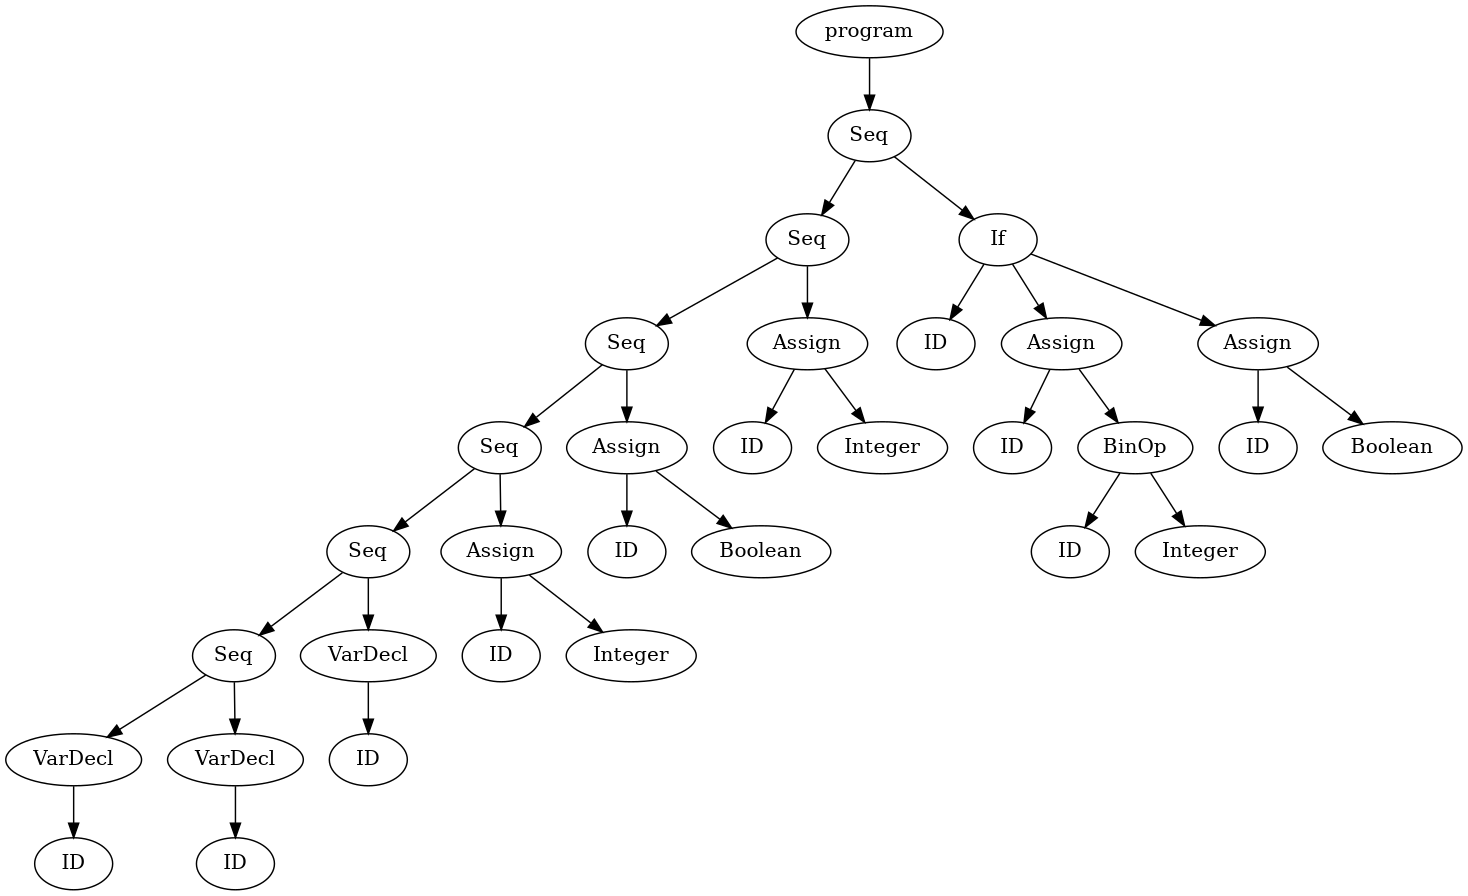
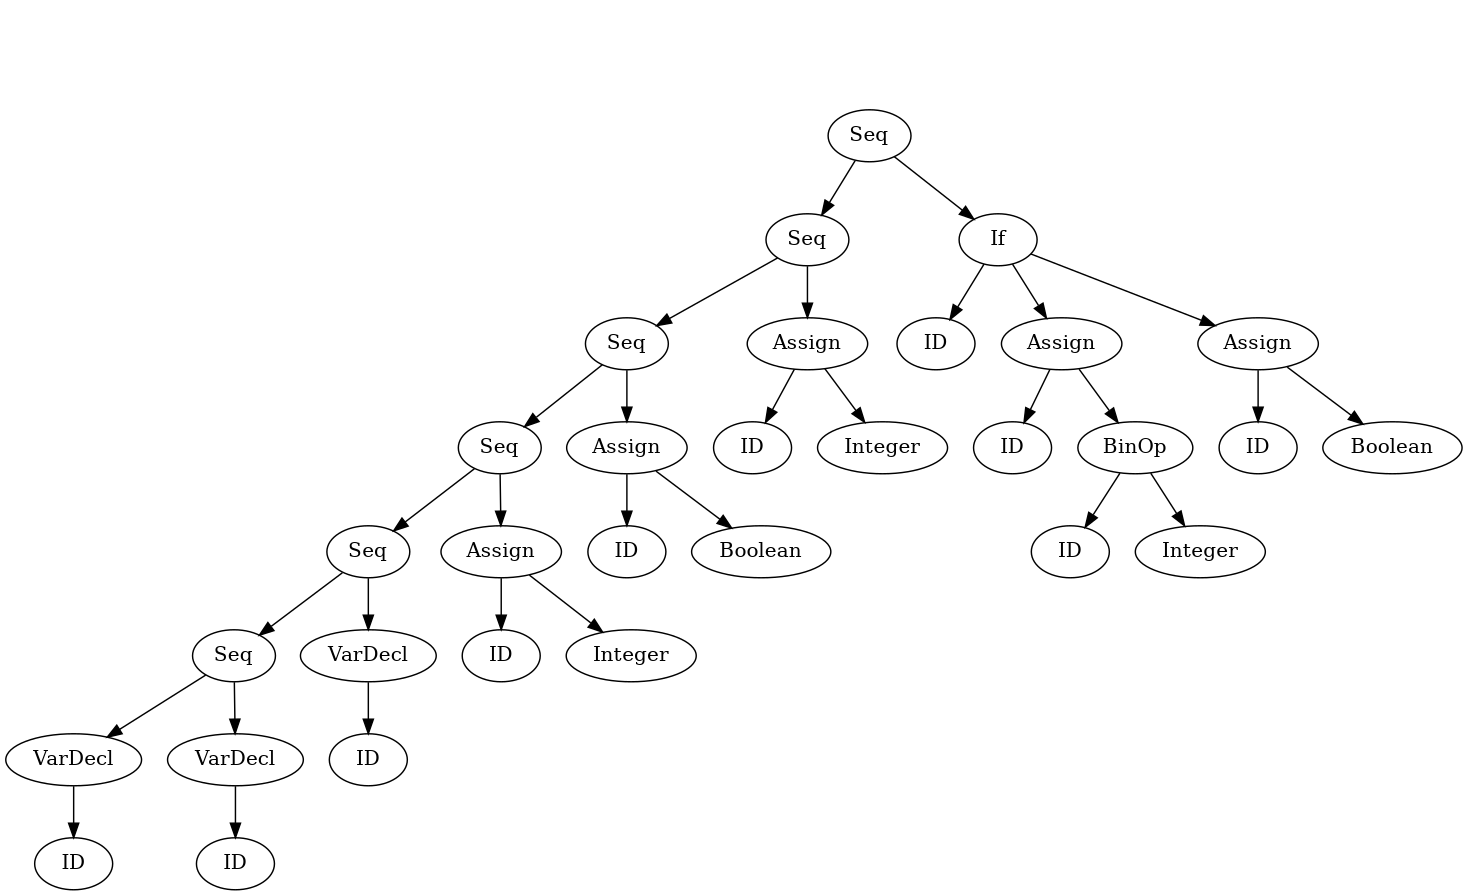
node "program": removed
